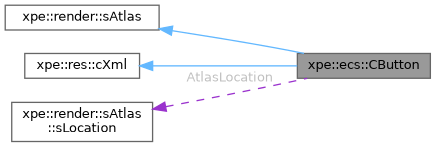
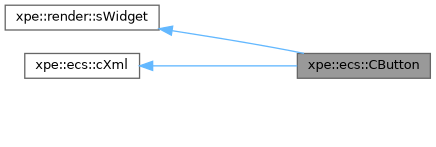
node "xpe::render::sAtlas": label "xpe::render::sAtlas" -> "xpe::render::sWidget"
node "xpe::res::cXml": label "xpe::res::cXml" -> "xpe::ecs::cXml"
node "xpe::render::sAtlas ::sLocation": removed
